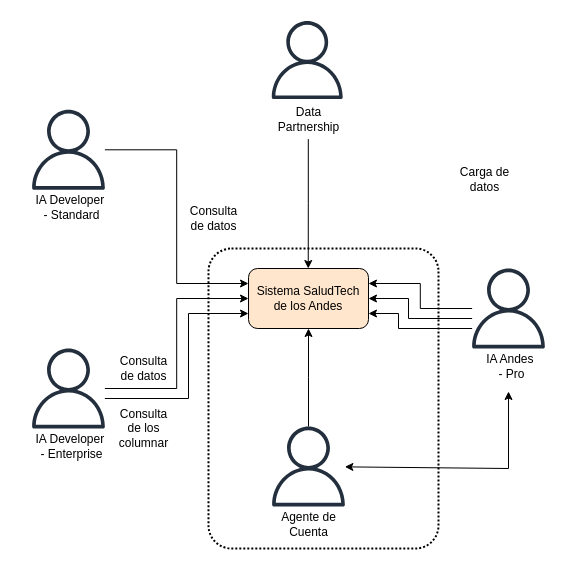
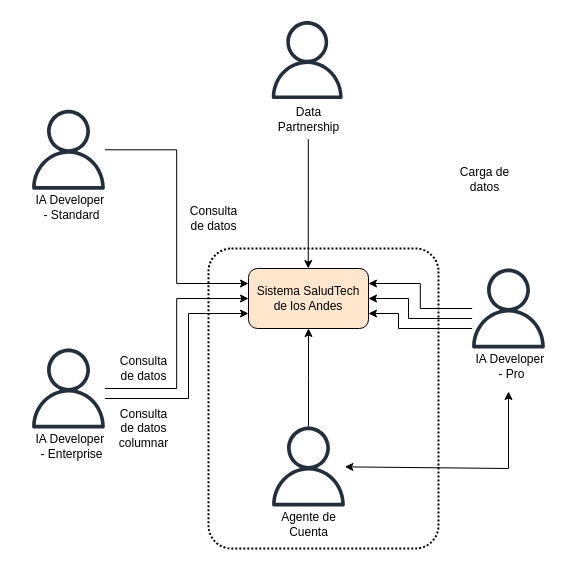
node "IA Andes - Pro": label "IA Andes - Pro" -> "IA Developer - Pro"
node "Consulta de los columnar": label "Consulta de los columnar" -> "Consulta de datos columnar"
